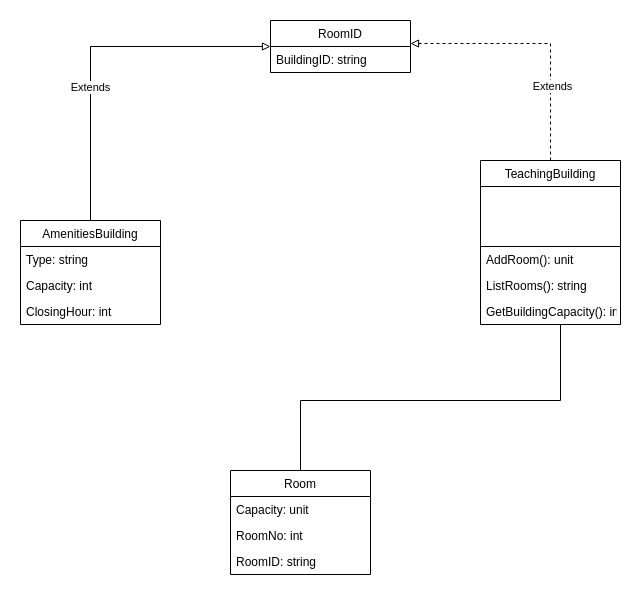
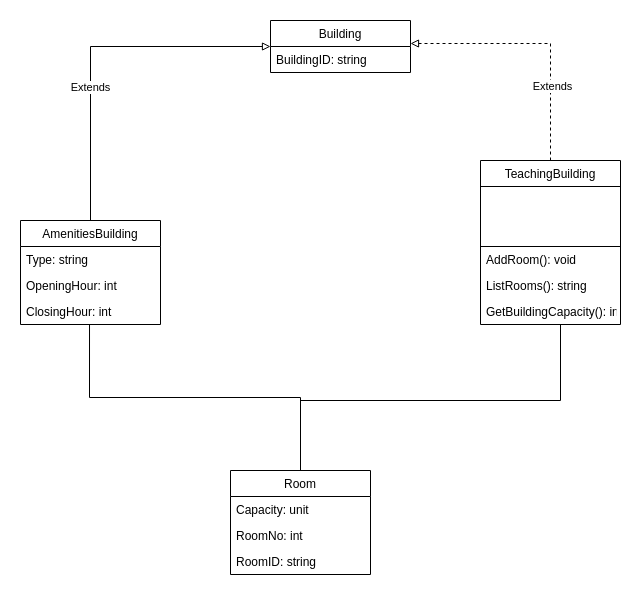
node "RoomID": label "RoomID" -> "Building"
node "AddRoom(): unit": label "AddRoom(): unit" -> "AddRoom(): void"
node "Capacity: int": label "Capacity: int" -> "OpeningHour: int"
edge "ClosingHour: int" -- "Room": added
